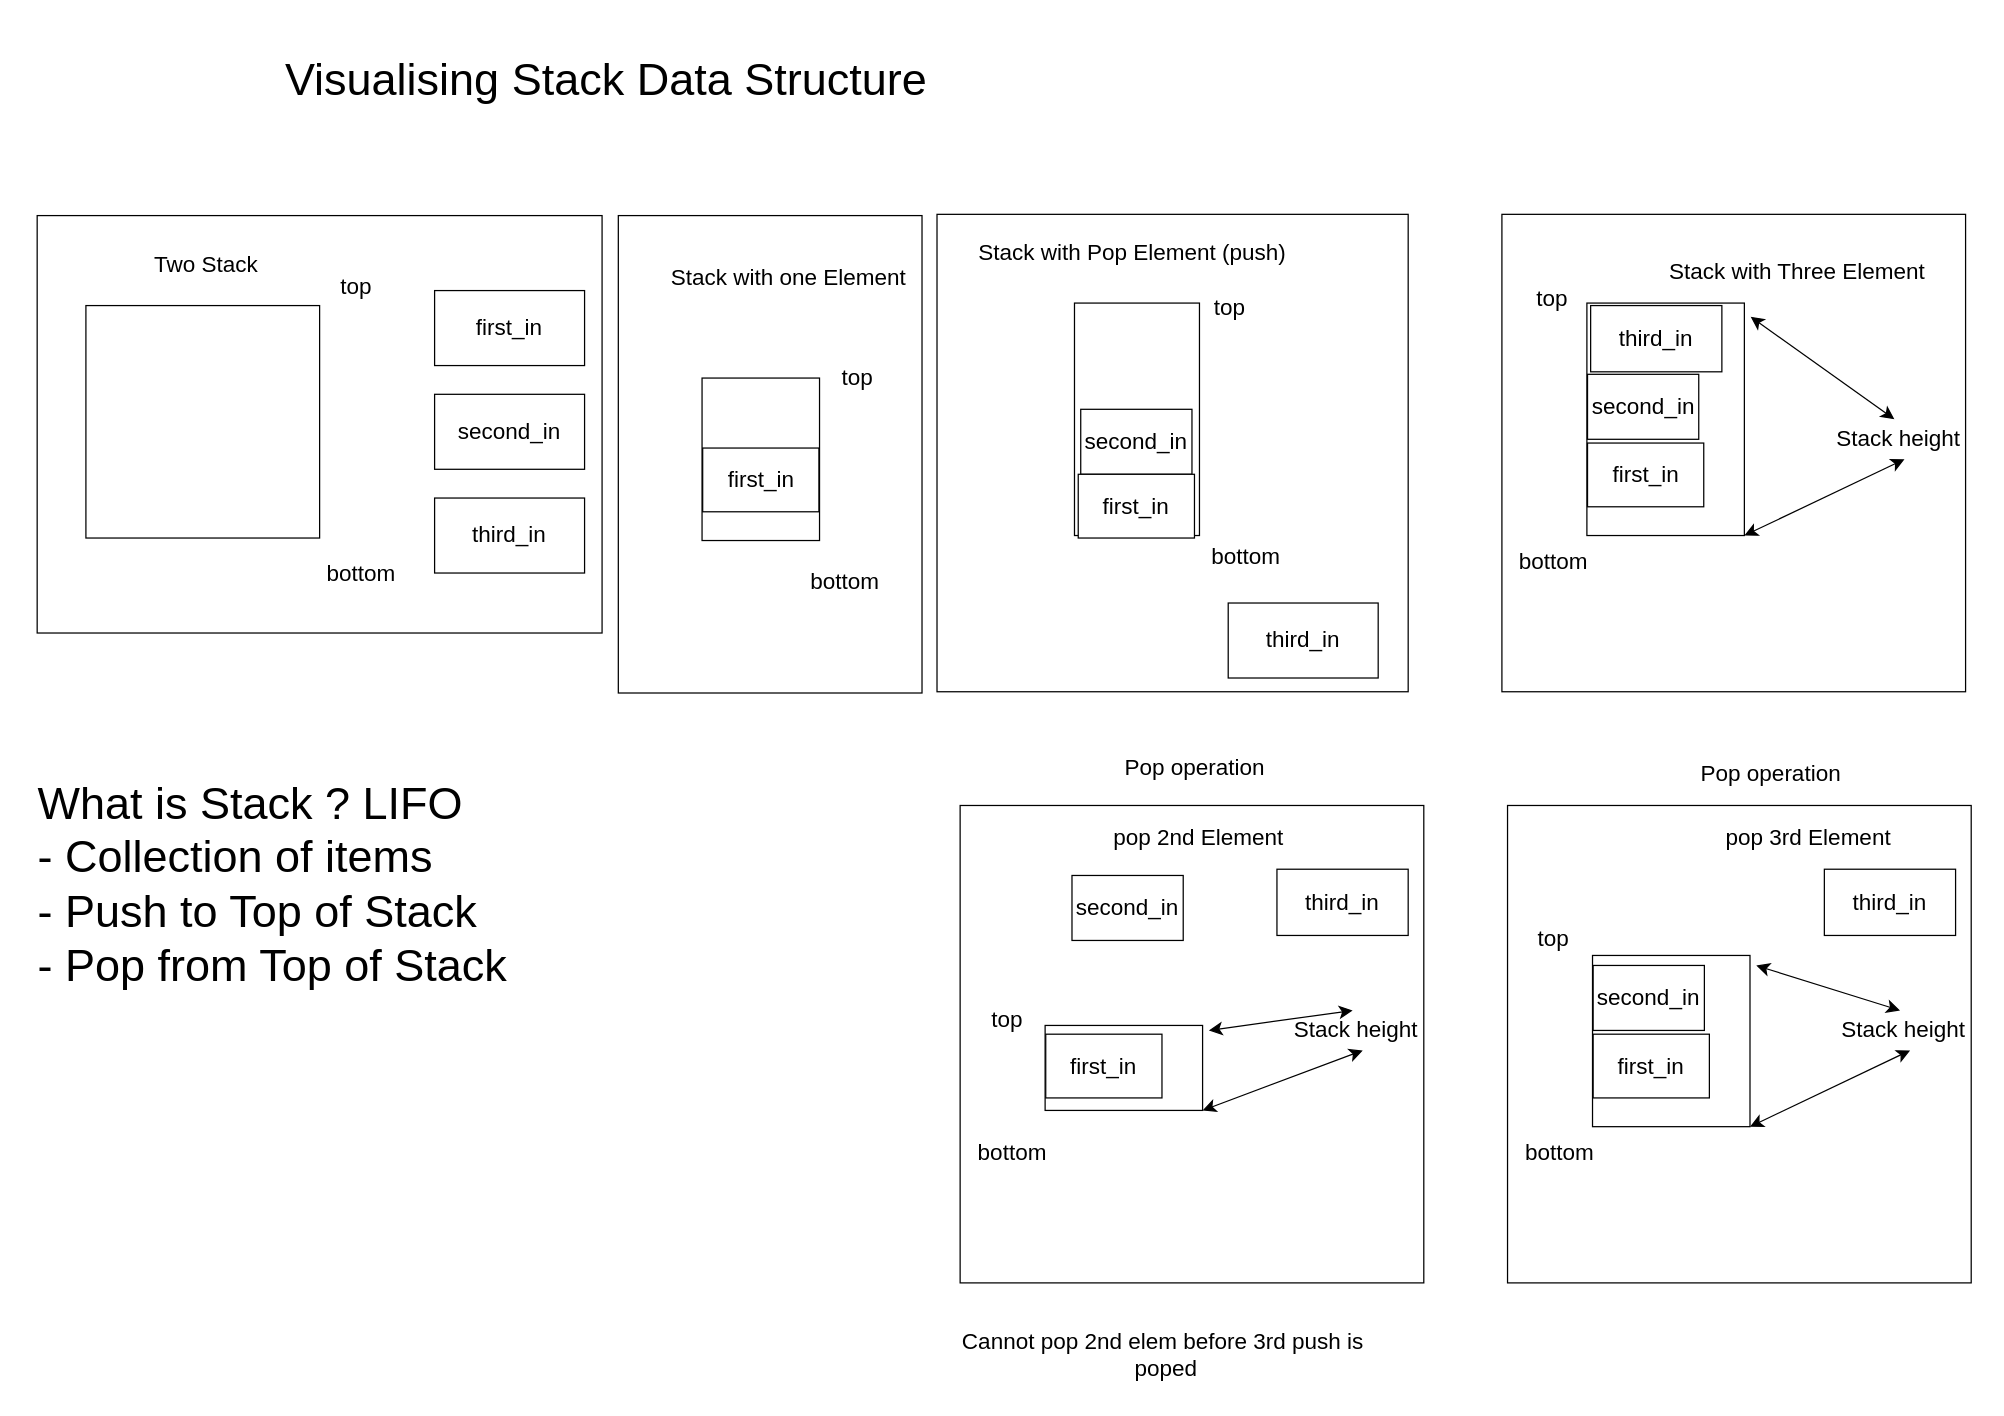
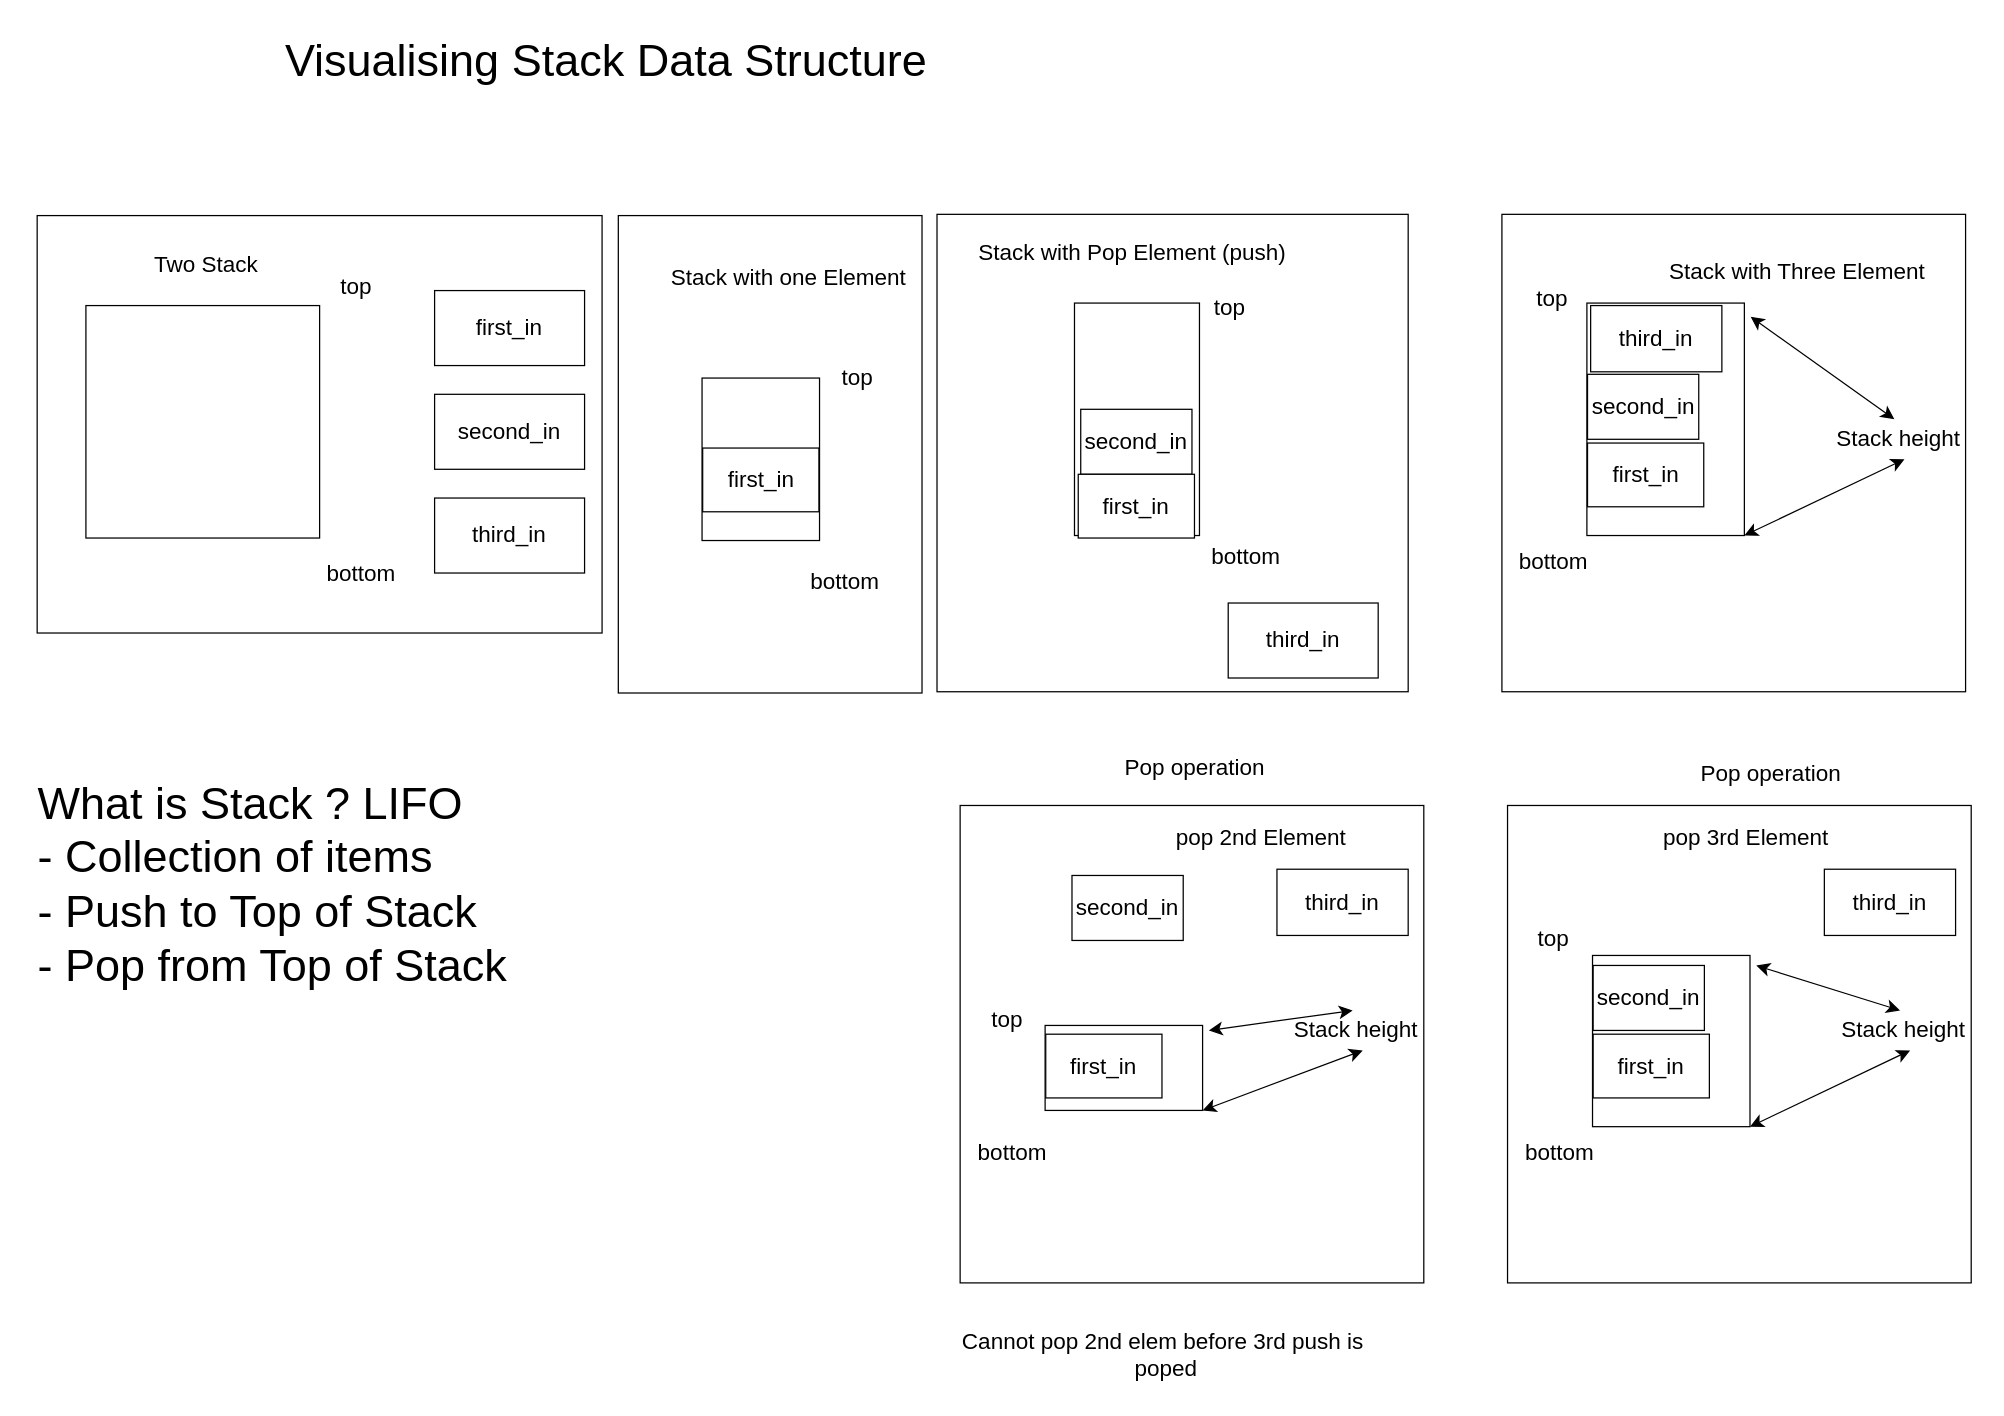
node "Visualising Stack Data Structure": moved (606, 79) -> (606, 60)
node "pop 2nd Element": moved (1198, 838) -> (1261, 838)
node "pop 3rd Element": moved (1808, 838) -> (1746, 838)
